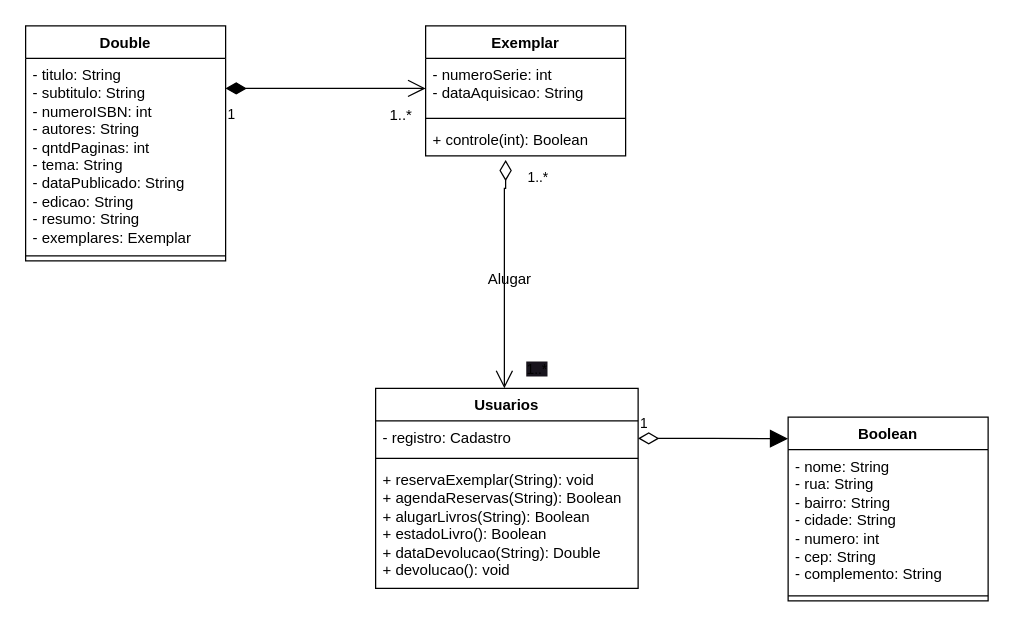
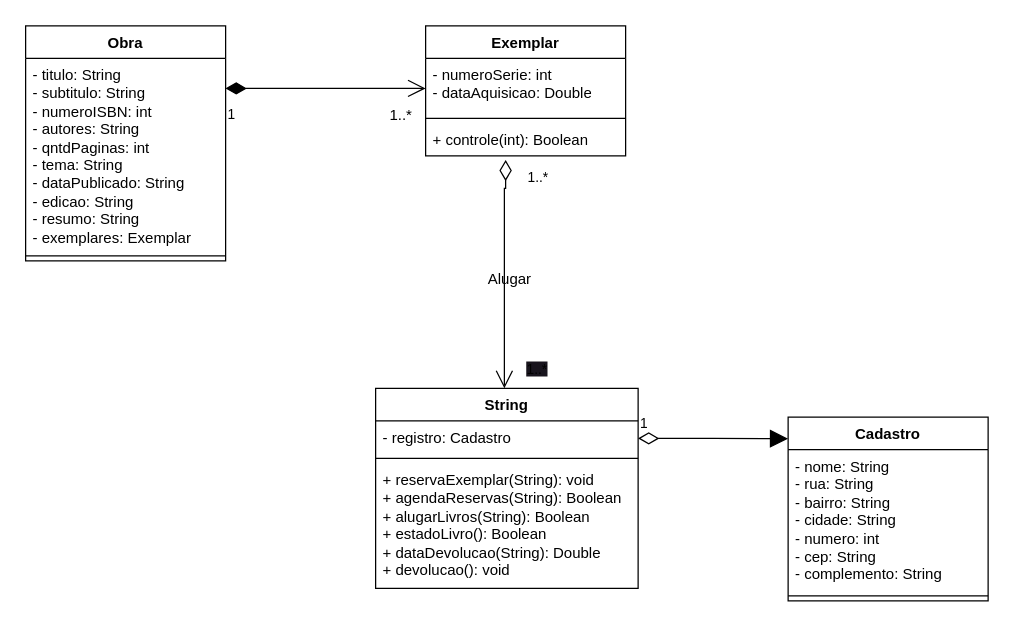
node "Double": label "Double" -> "Obra"
node "- numeroSerie: int - dataAquisicao: String": label "- numeroSerie: int - dataAquisicao: String" -> "- numeroSerie: int - dataAquisicao: Double"
node "Usuarios": label "Usuarios" -> "String"
node "Boolean": label "Boolean" -> "Cadastro"
